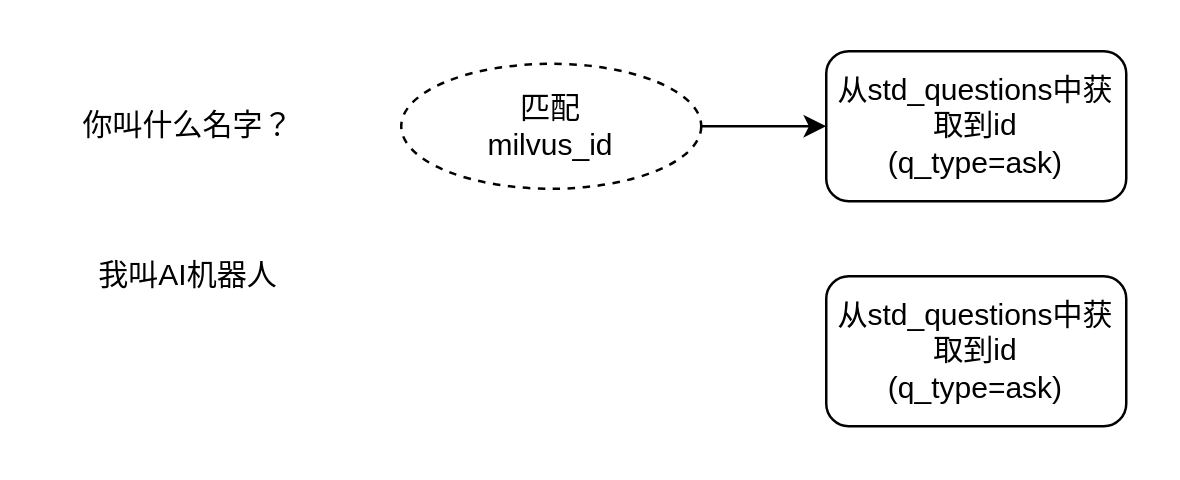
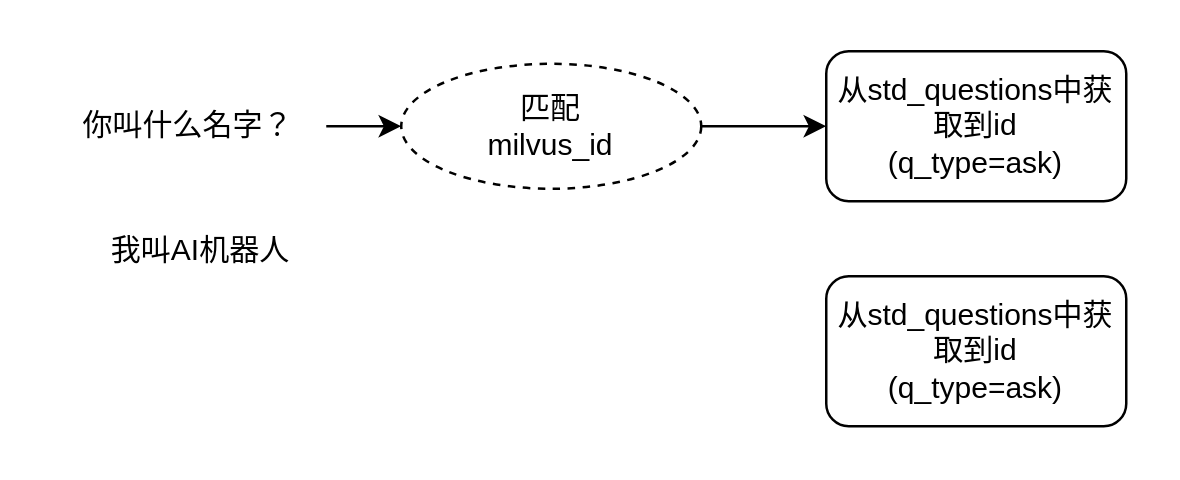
edge "你叫什么名字？" -> "匹配 milvus_id": added
node "我叫AI机器人": moved (189, 276) -> (201, 251)
